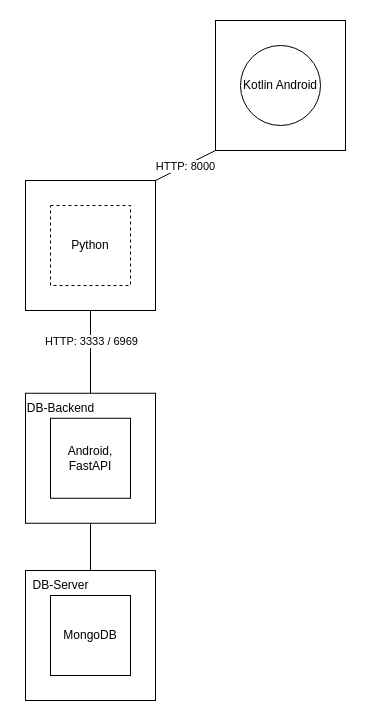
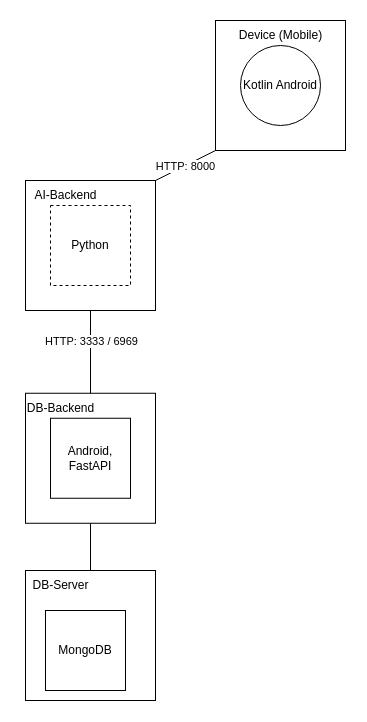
node "Device (Mobile)": added
node "AI-Backend": added
node "MongoDB": moved (91, 636) -> (86, 651)
